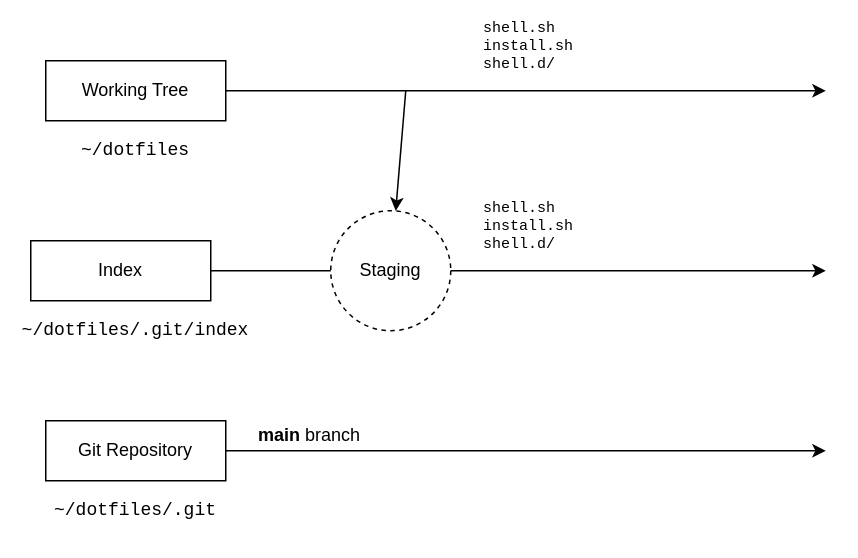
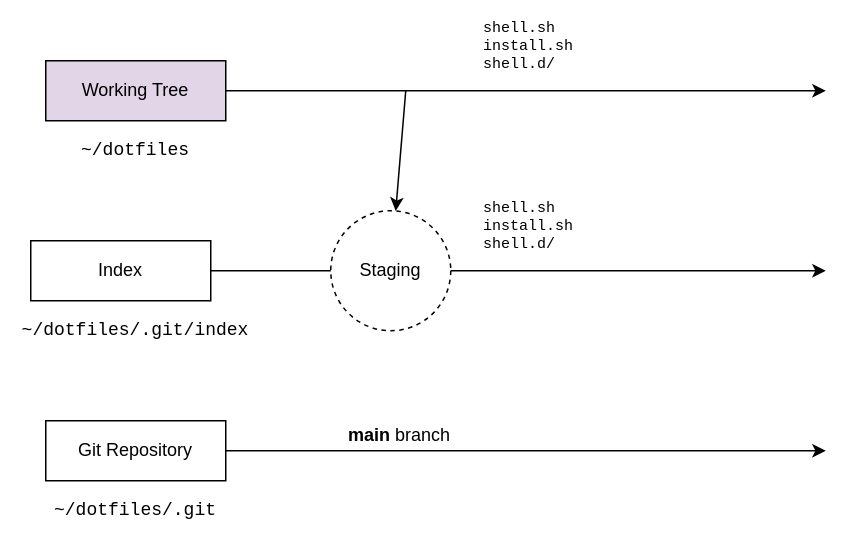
node "Working Tree": fillcolor #ffffff -> #e1d5e7
node "main branch": moved (316, 436) -> (406, 436)
